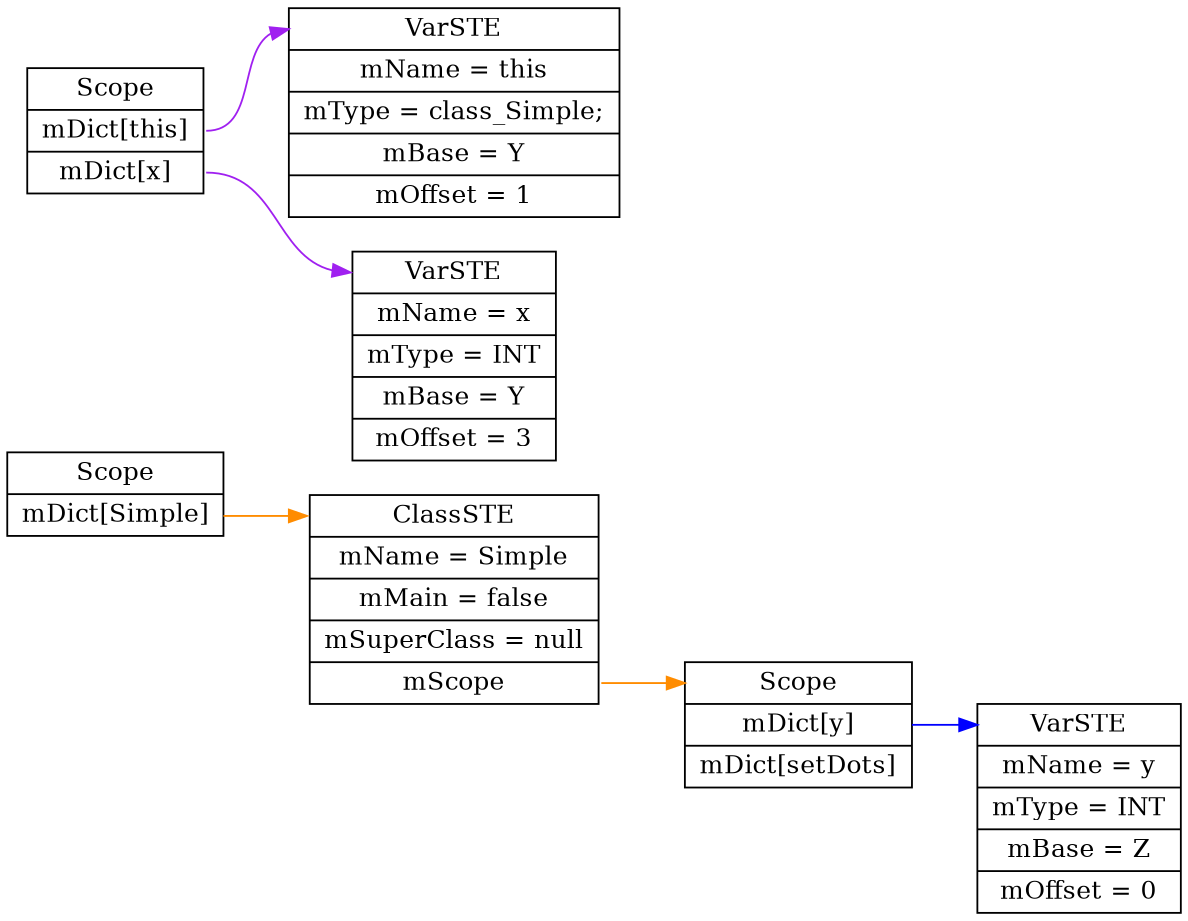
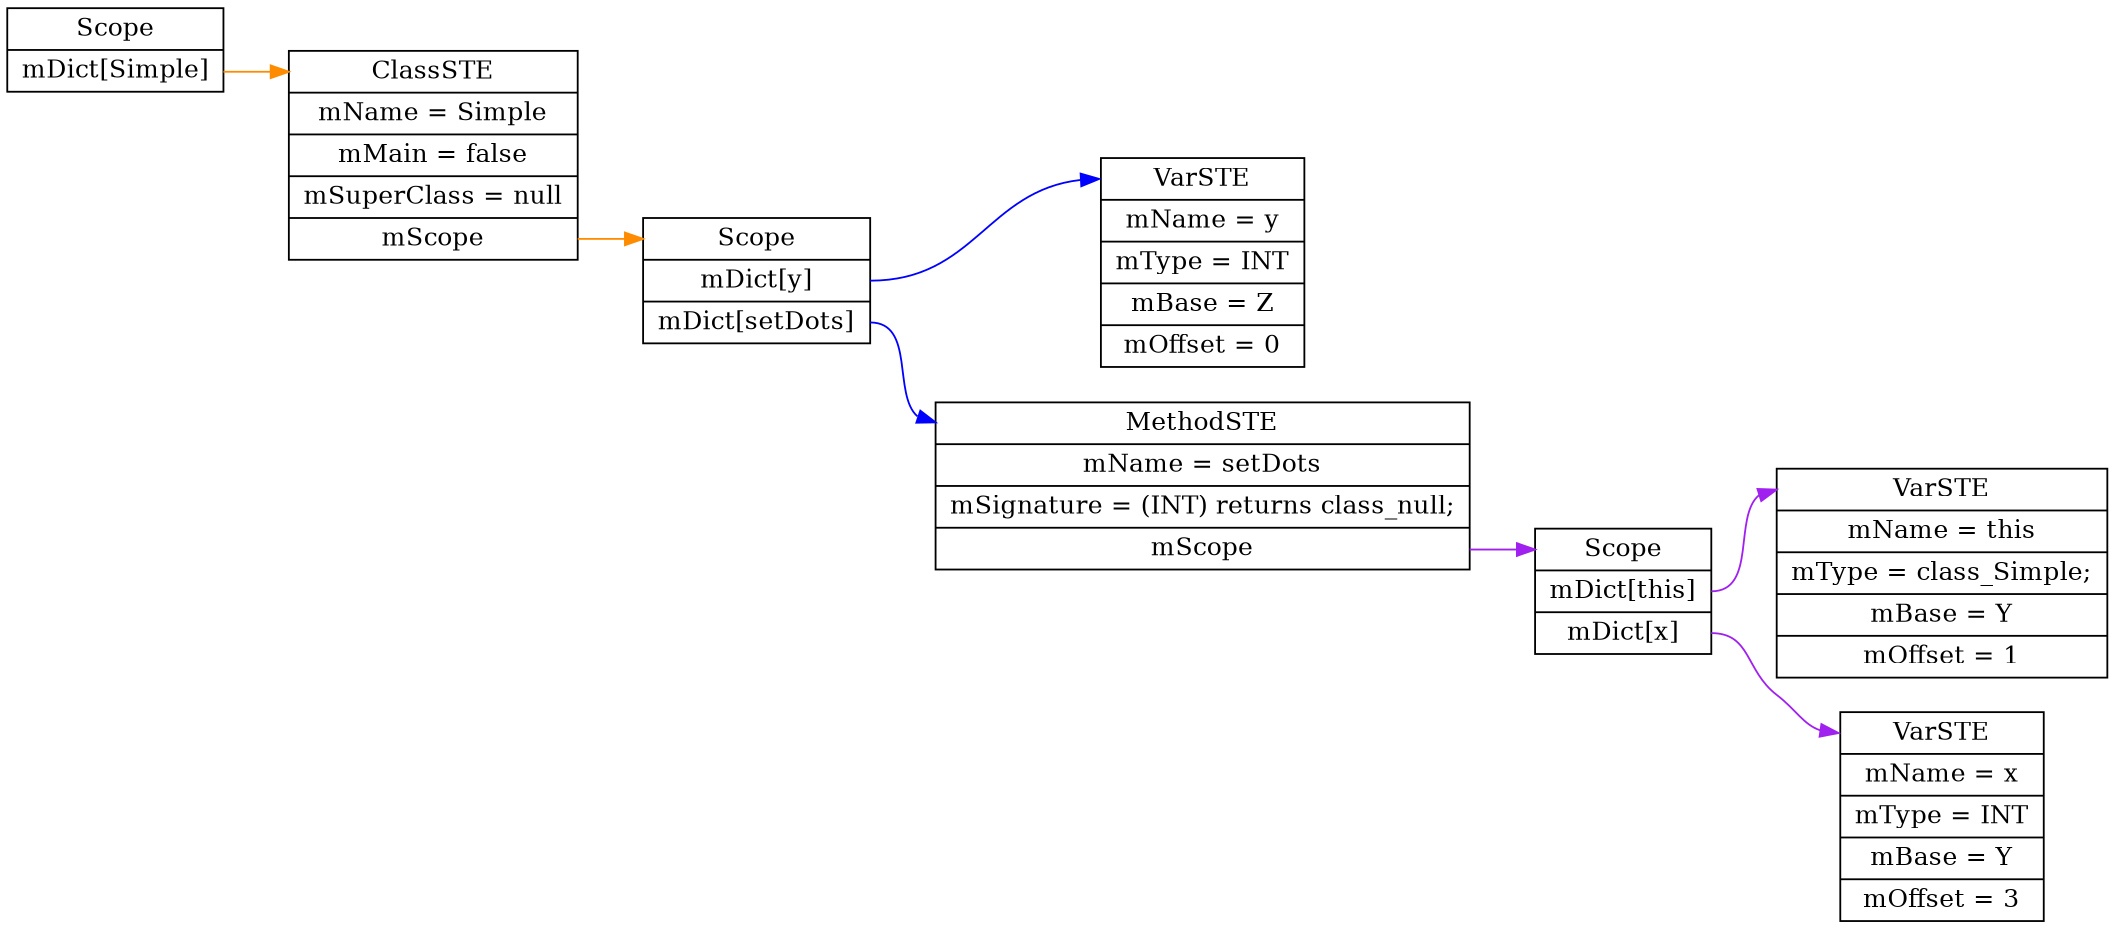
node "MethodSTE": added
